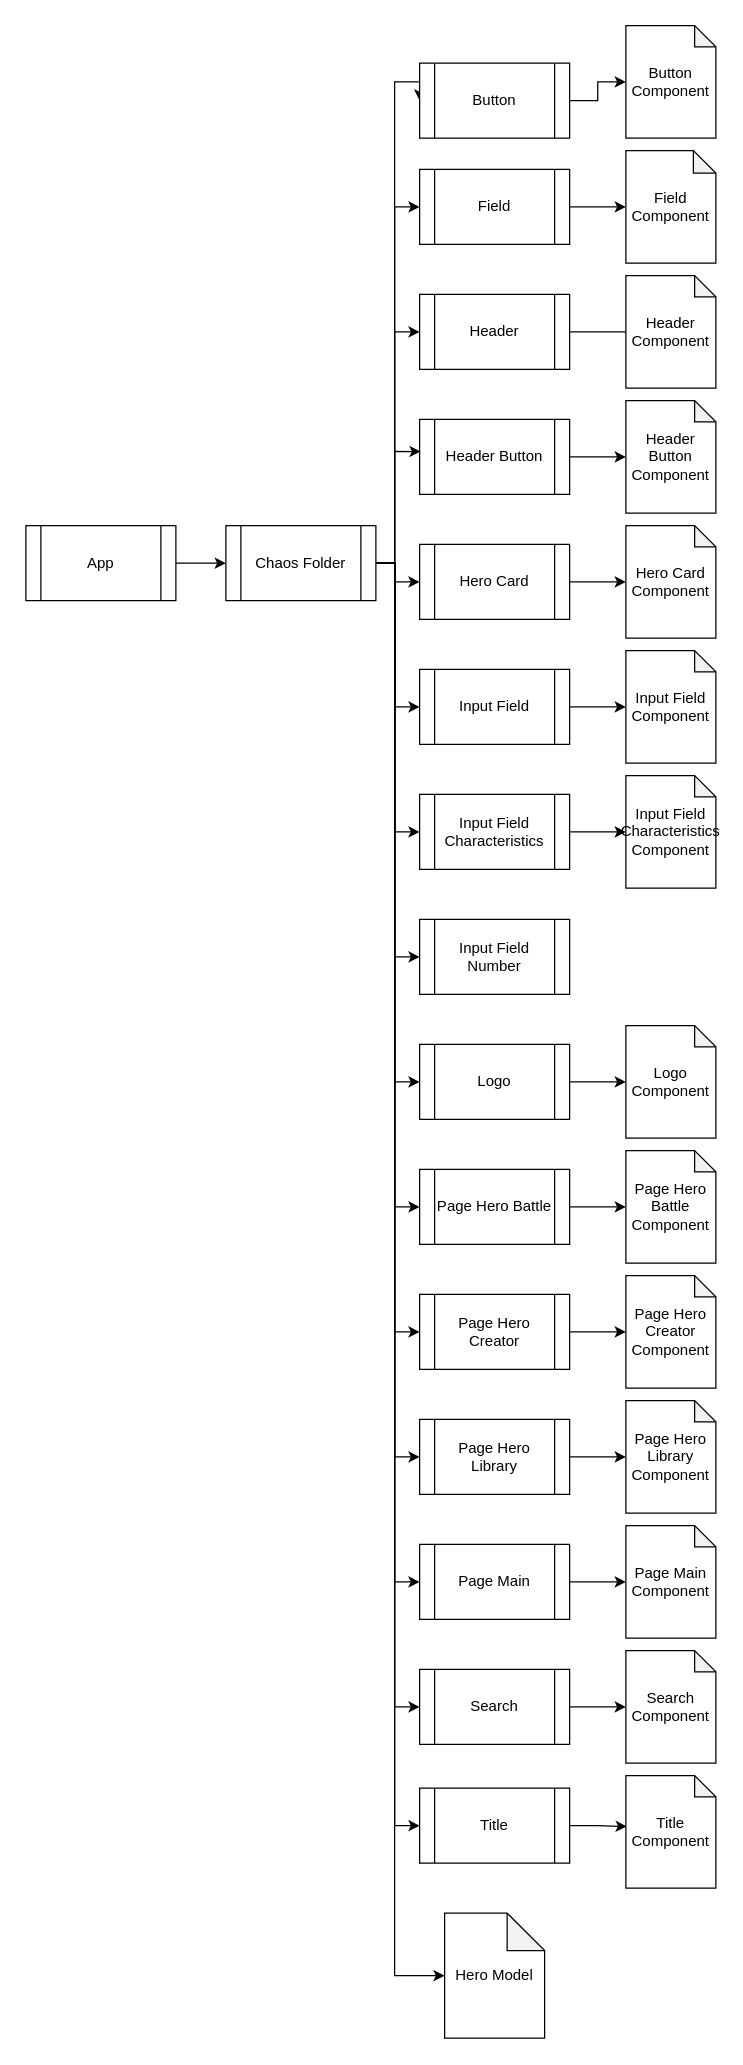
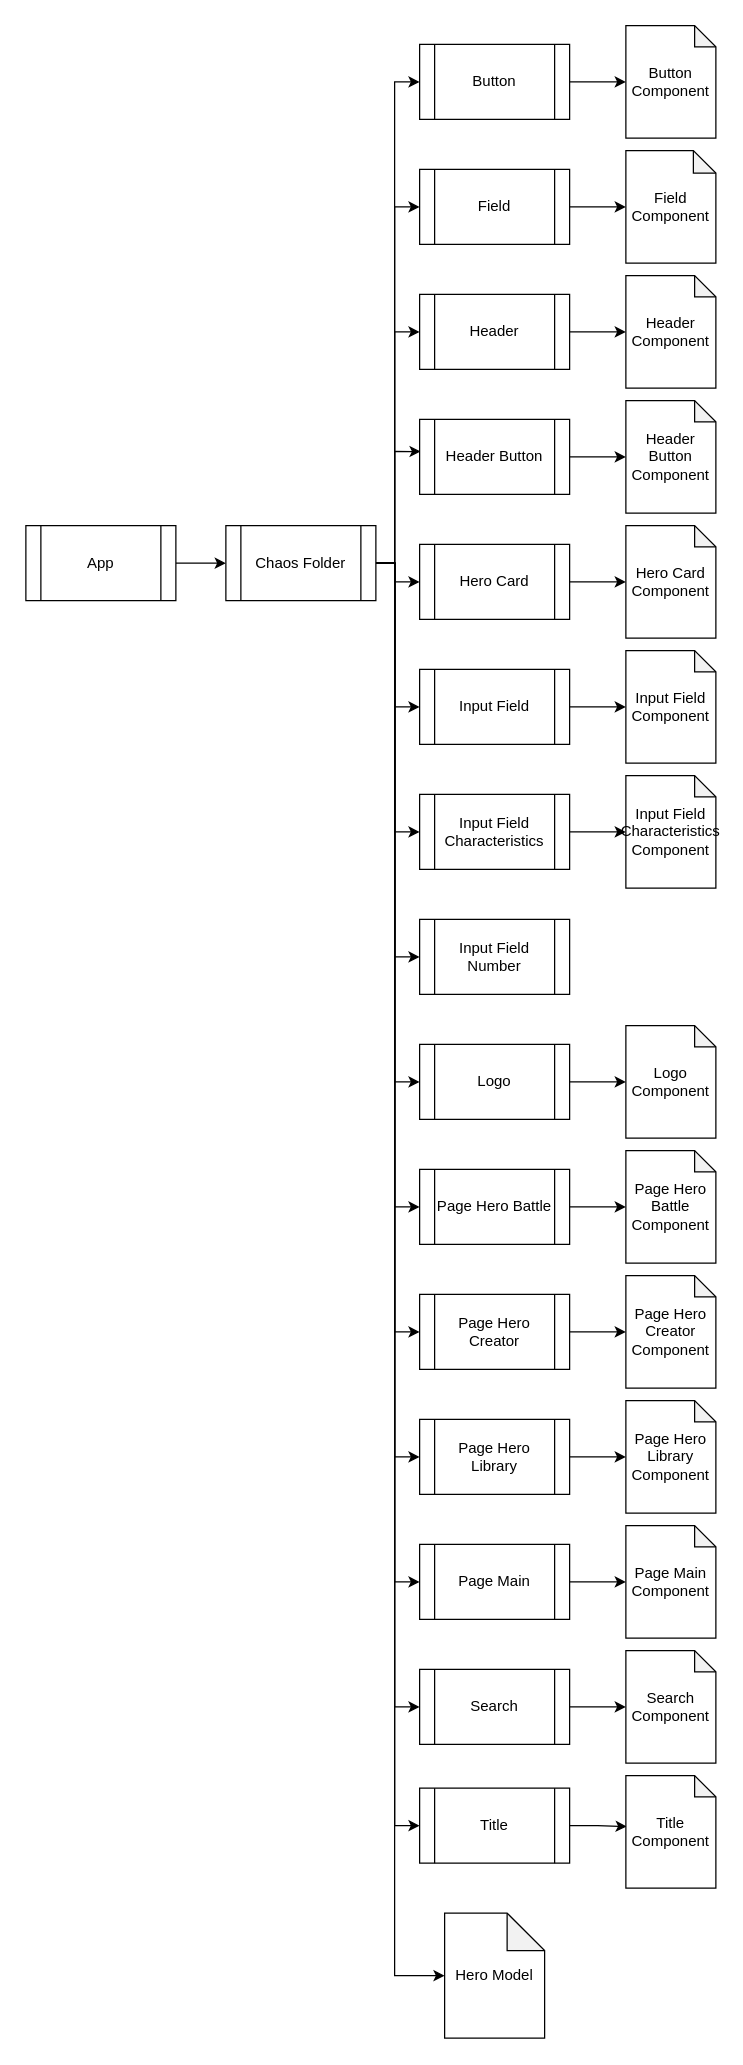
node "Button": moved (494, 101) -> (494, 82)
edge "Header" -- "Header Component": arrowhead none -> classic
